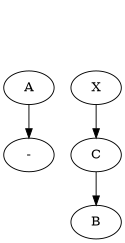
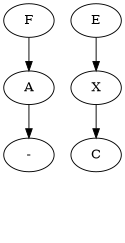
node "F": added
node "E": added
node "B": removed
